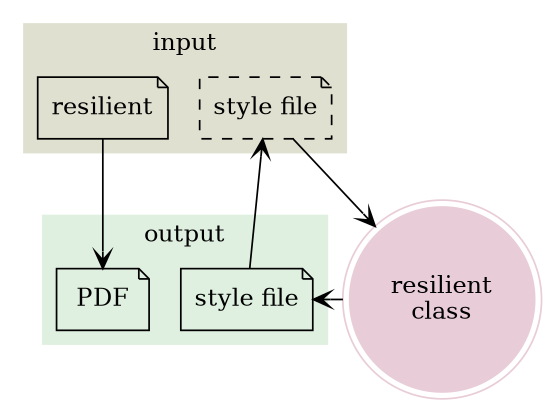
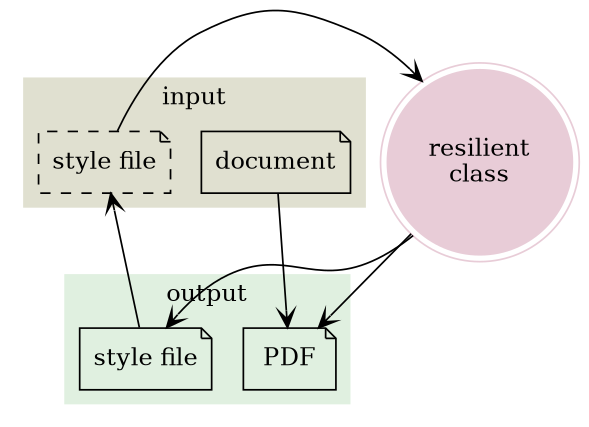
node "resilient": label "resilient" -> "document"
edge "resilient class" -> "PDF": added
